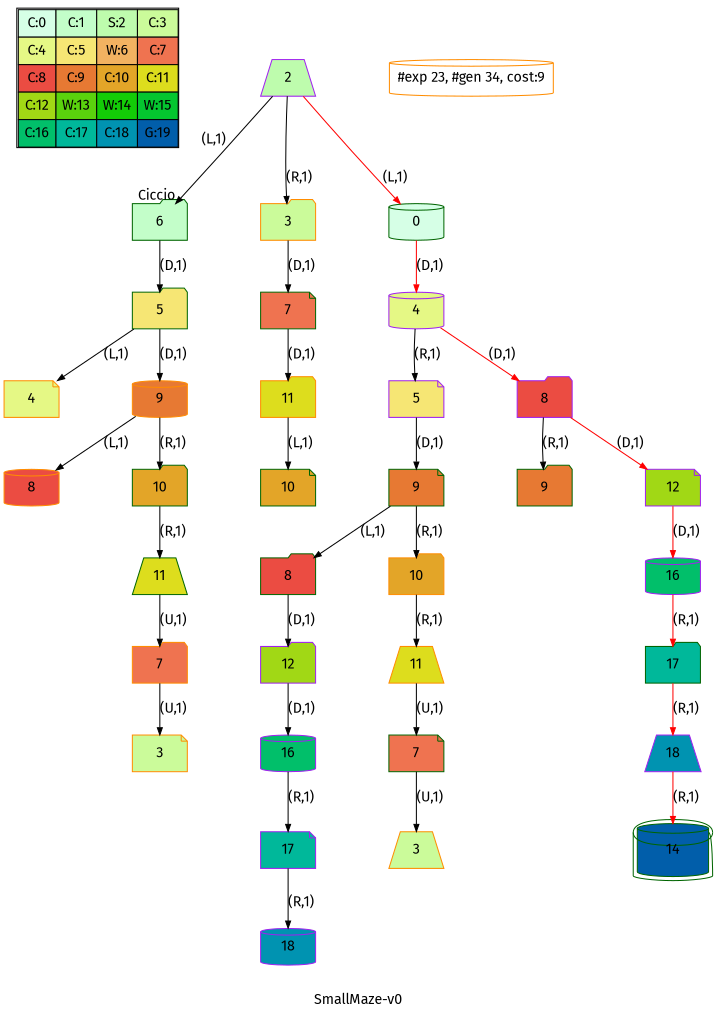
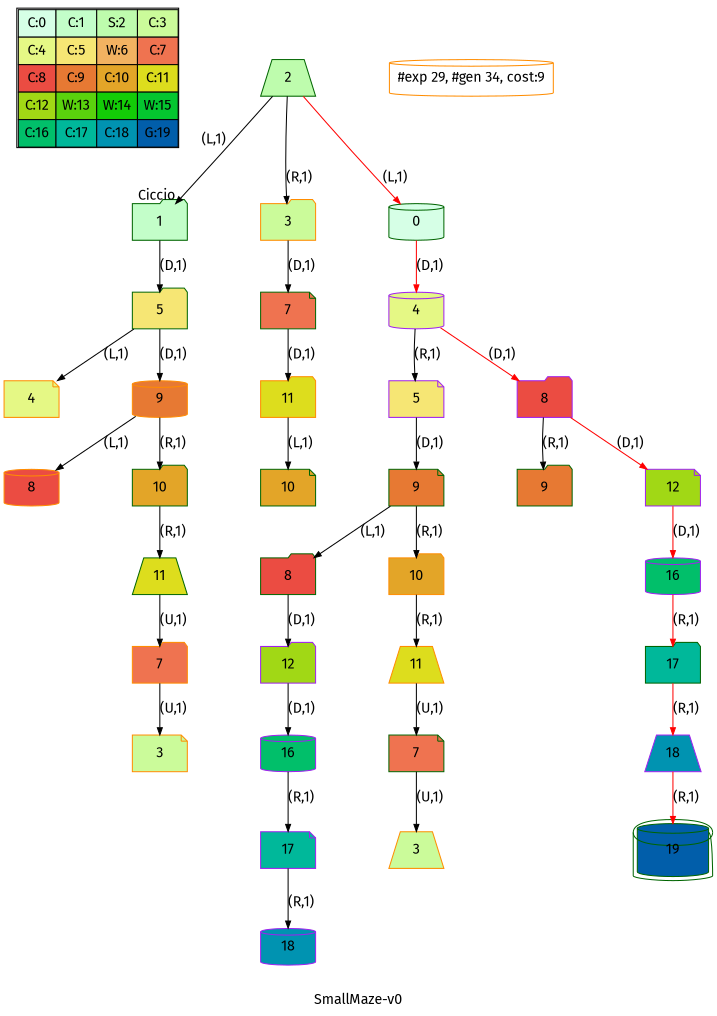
node "2": color purple -> darkgreen
node "#exp 23, #gen 34, cost:9": label "#exp 23, #gen 34, cost:9" -> "#exp 29, #gen 34, cost:9"
node "6": label "6" -> "1"
node "14": label "14" -> "19"
